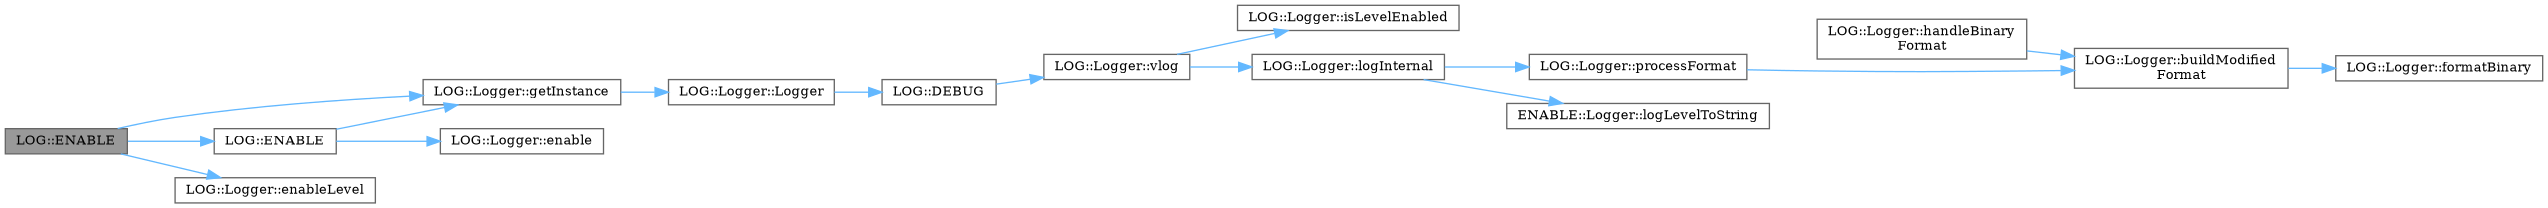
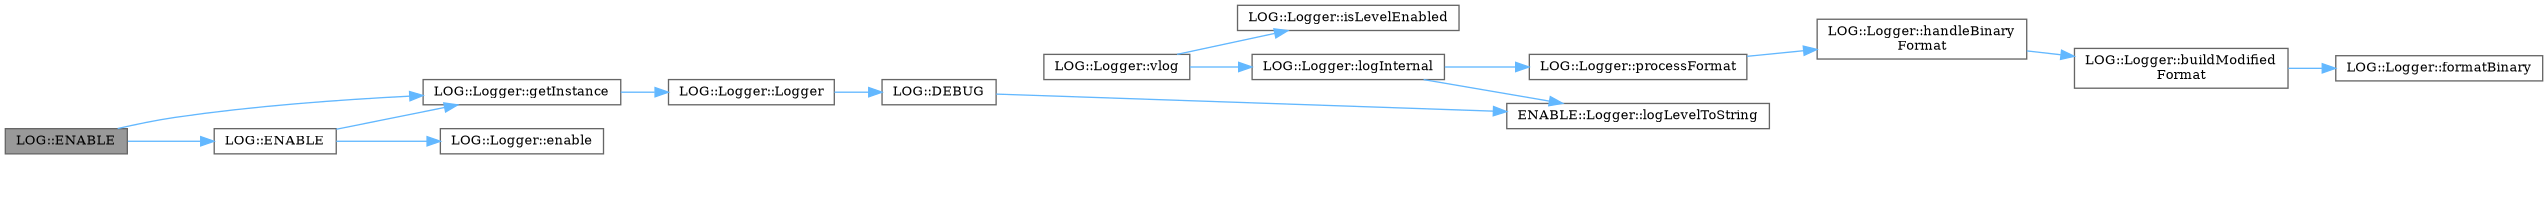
edge "LOG::Logger::processFormat" -> "LOG::Logger::buildModified Format": now "LOG::Logger::processFormat" -> "LOG::Logger::handleBinary Format"
edge "LOG::DEBUG" -> "LOG::Logger::vlog": now "LOG::DEBUG" -> "ENABLE::Logger::logLevelToString"
node "LOG::Logger::enableLevel": removed
